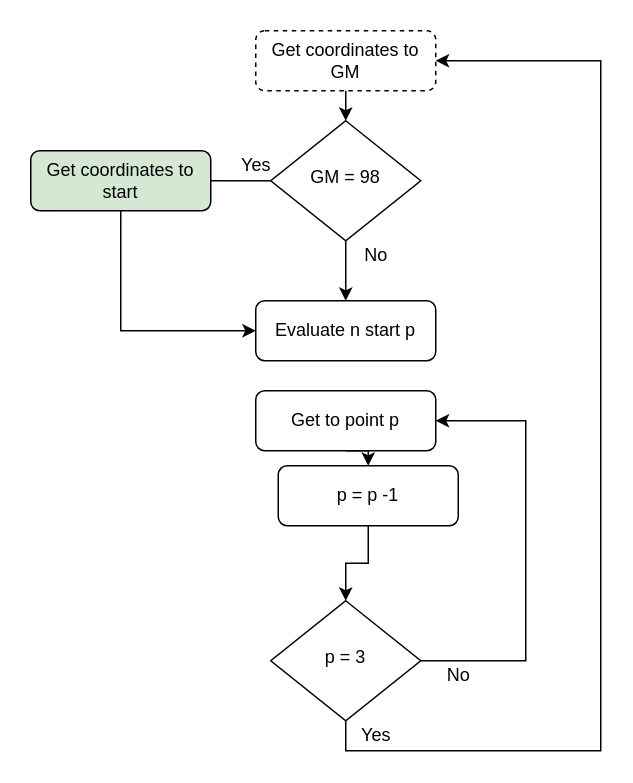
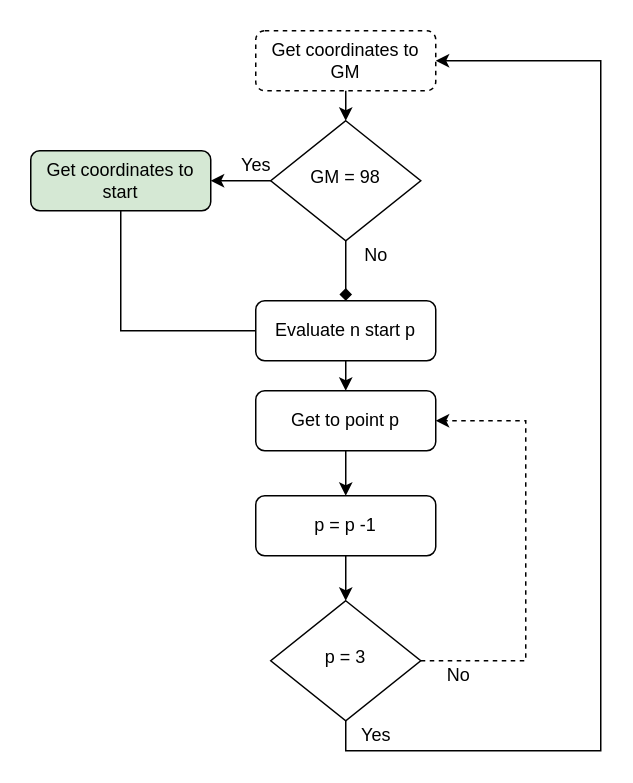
edge "Get coordinates to start" -- "GM = 98": arrowhead none -> classic
edge "GM = 98" -> "Evaluate n start p": arrowhead classic -> diamond
edge "Get coordinates to start" -> "Evaluate n start p": arrowhead classic -> none
edge "Evaluate n start p" -> "Get to point p": added
node "p = p -1": moved (368, 496) -> (346, 526)
edge "p = 3" -> "Get to point p": style solid -> dashed
